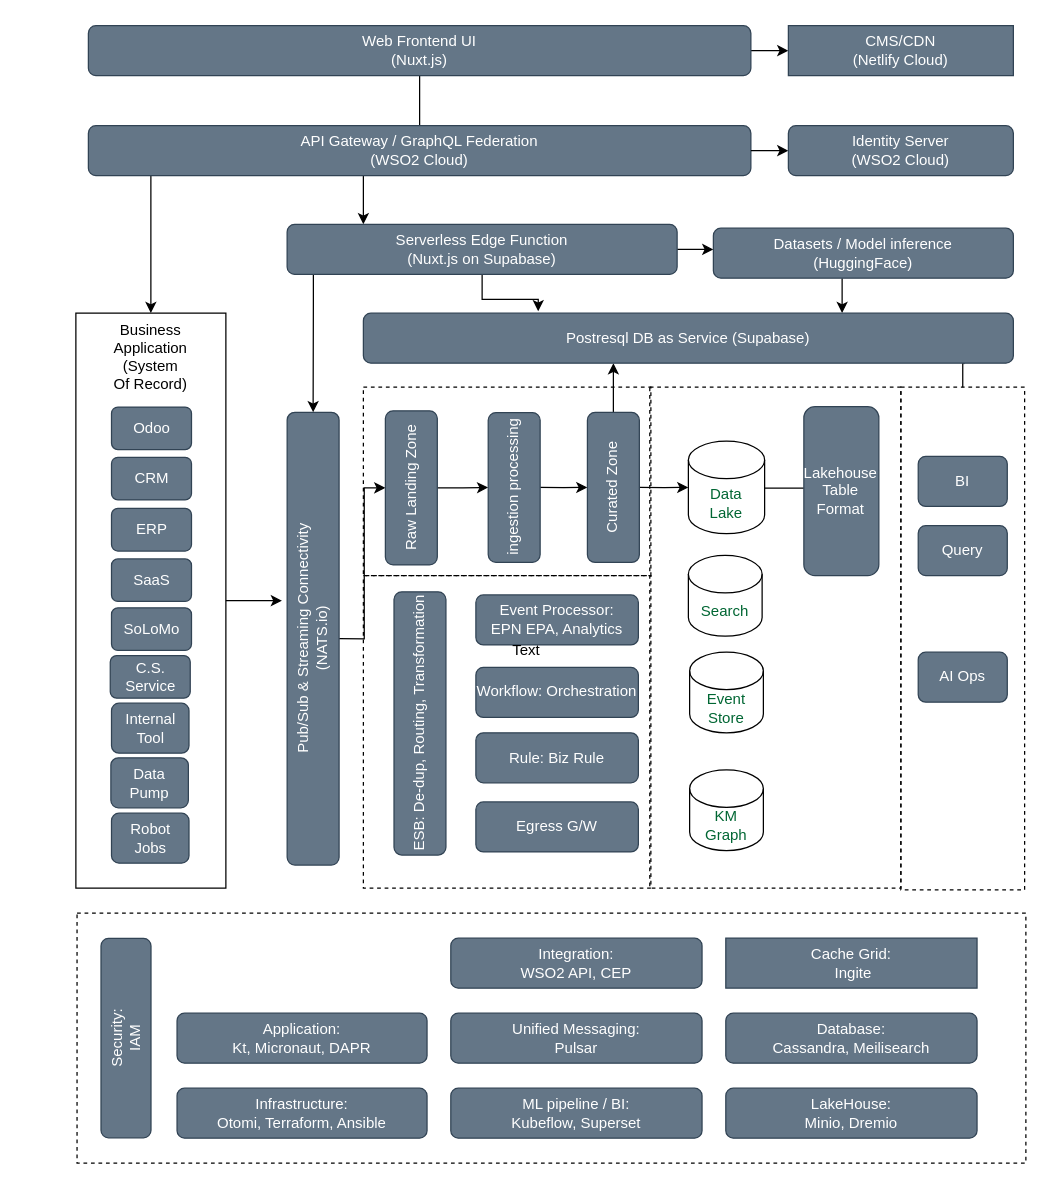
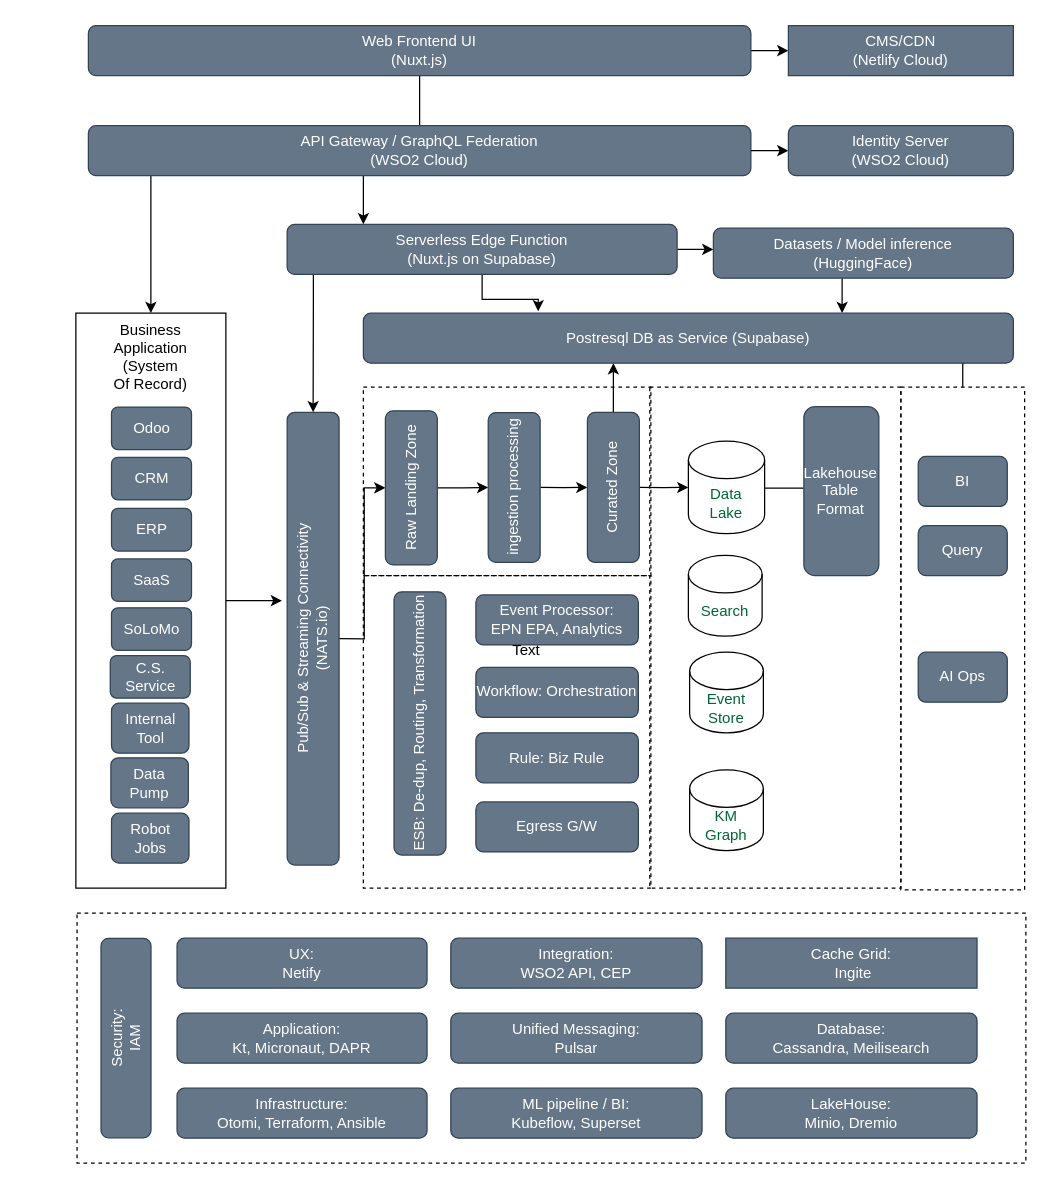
node "UX: Netify": added
